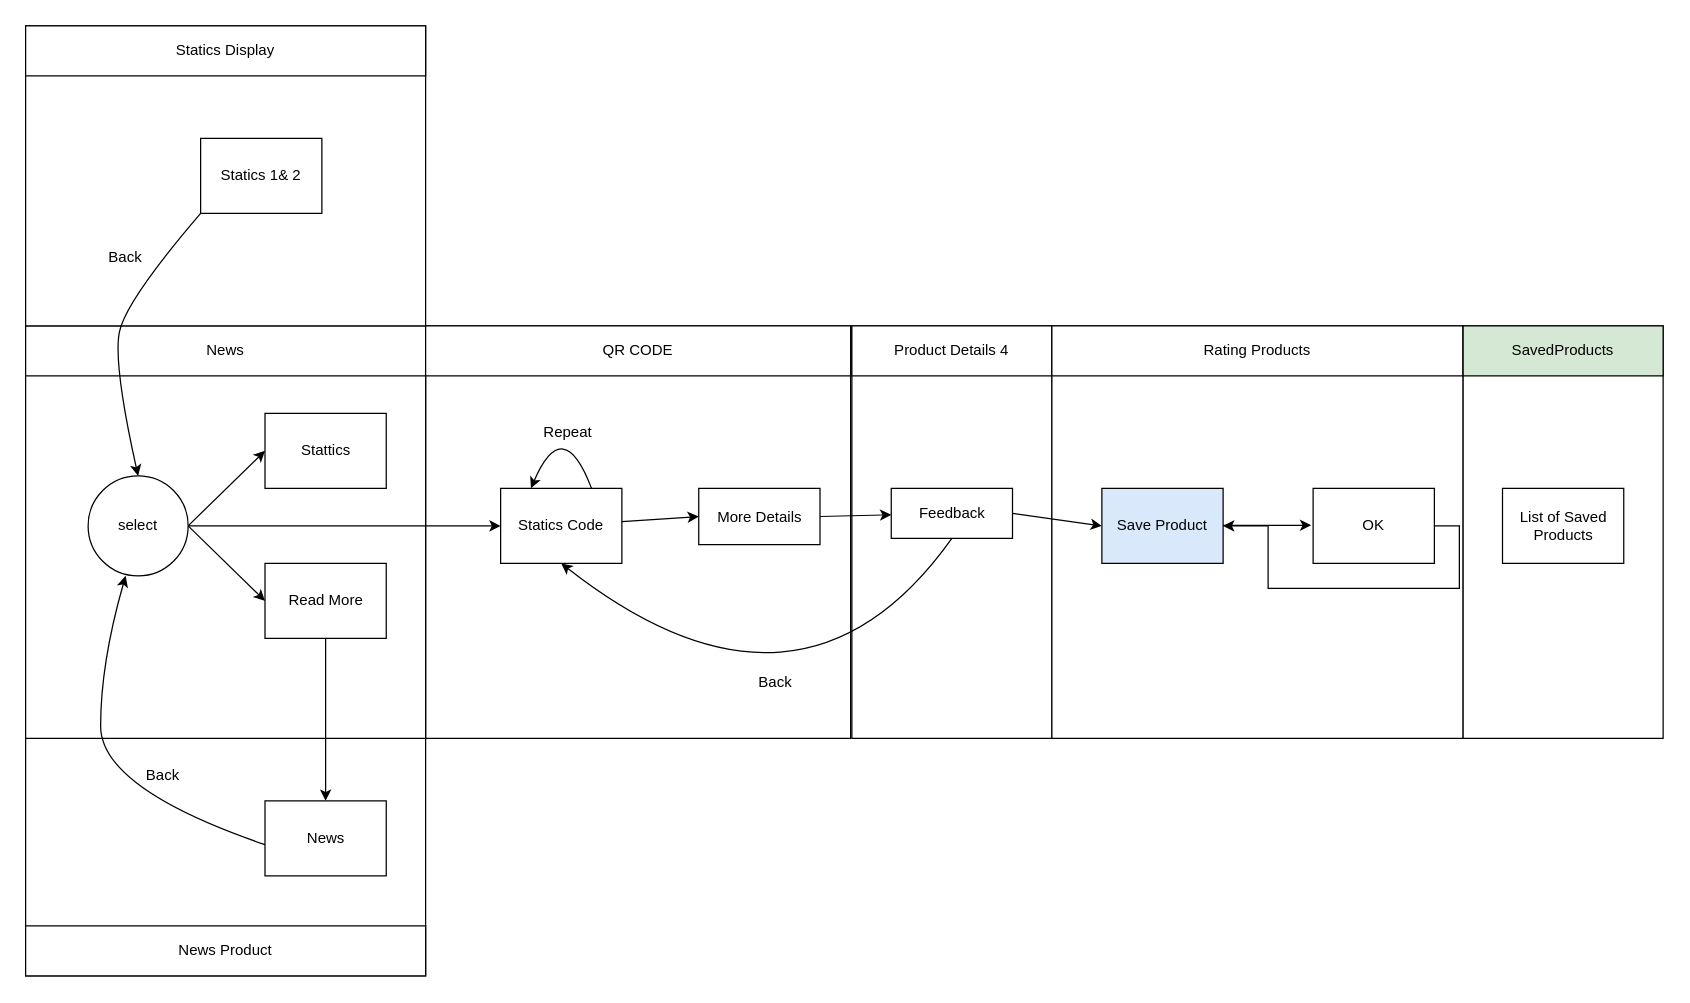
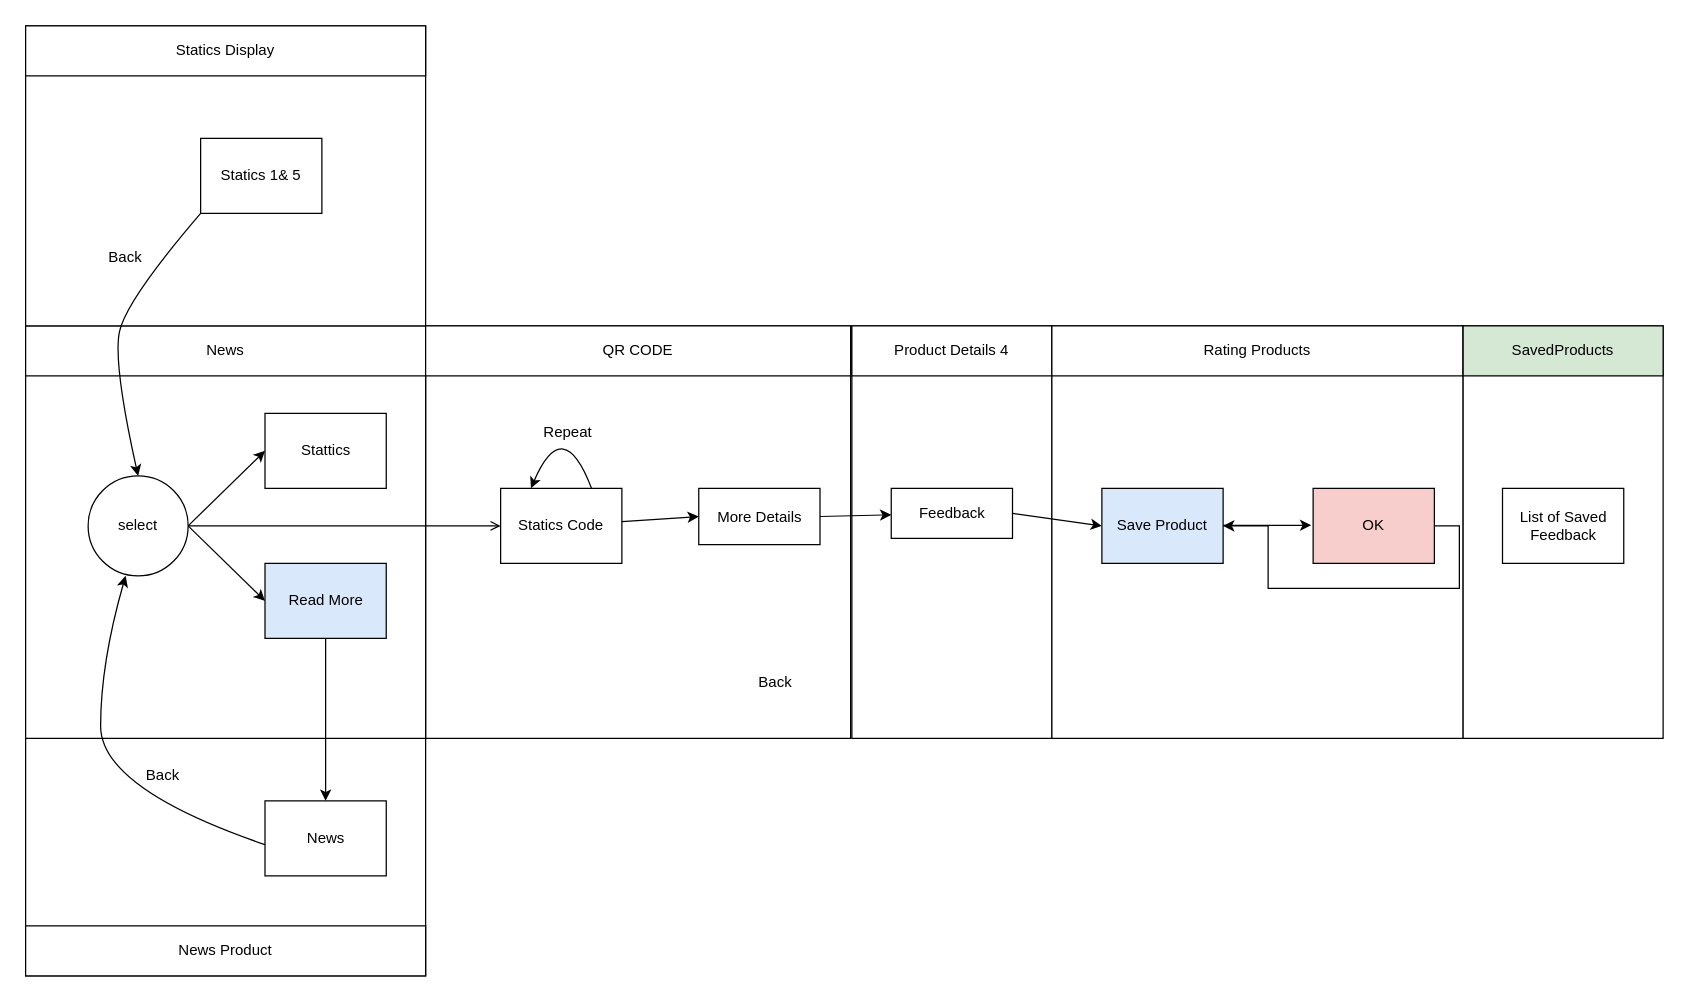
node "Statics 1& 2": label "Statics 1& 2" -> "Statics 1& 5"
edge "select" -> "Statics Code": arrowhead classic -> open
node "OK": fillcolor #ffffff -> #f8cecc
node "List of Saved Products": label "List of Saved Products" -> "List of Saved Feedback"
node "Read More": fillcolor #ffffff -> #dae8fc
edge "Feedback" -> "Statics Code": removed
